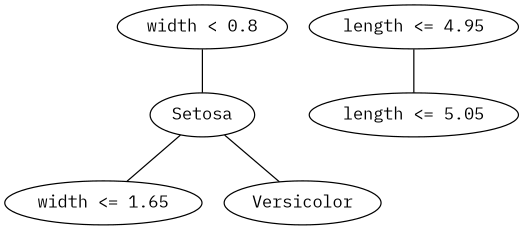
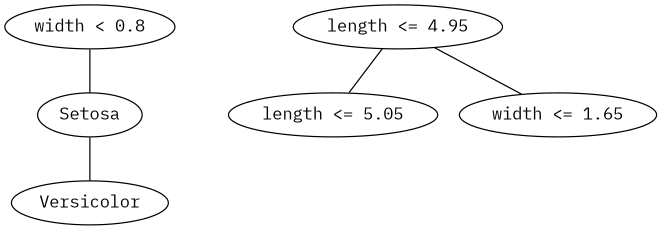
edge "Setosa" -- "width <= 1.65": now "length <= 4.95" -- "width <= 1.65"
